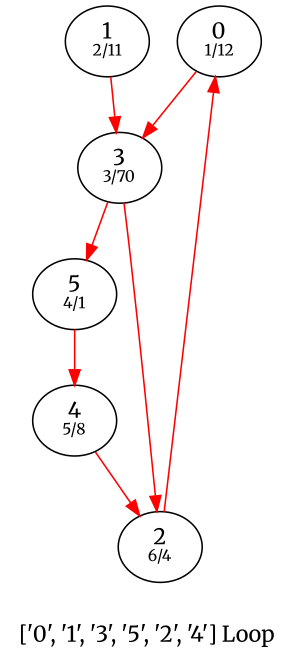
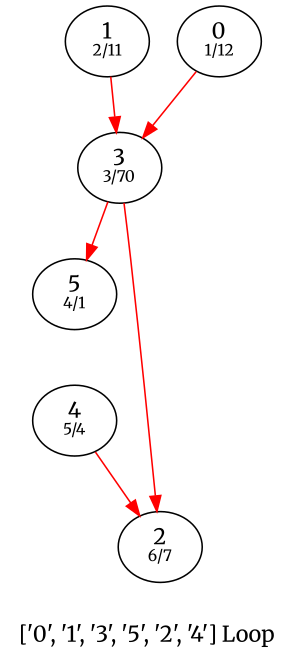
edge "2" -> "0": removed
edge "5" -> "4": removed
node "4": text "5/8" -> "5/4"
node "2": text "6/4" -> "6/7"
